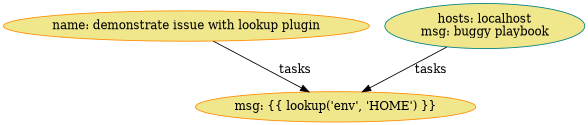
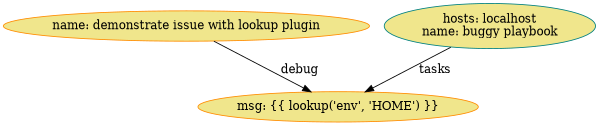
node "hosts: localhost msg: buggy playbook": label "hosts: localhost msg: buggy playbook" -> "hosts: localhost name: buggy playbook"
edge "name: demonstrate issue with lookup plugin" -> "msg: {{ lookup('env', 'HOME') }}": label "tasks" -> "debug"
